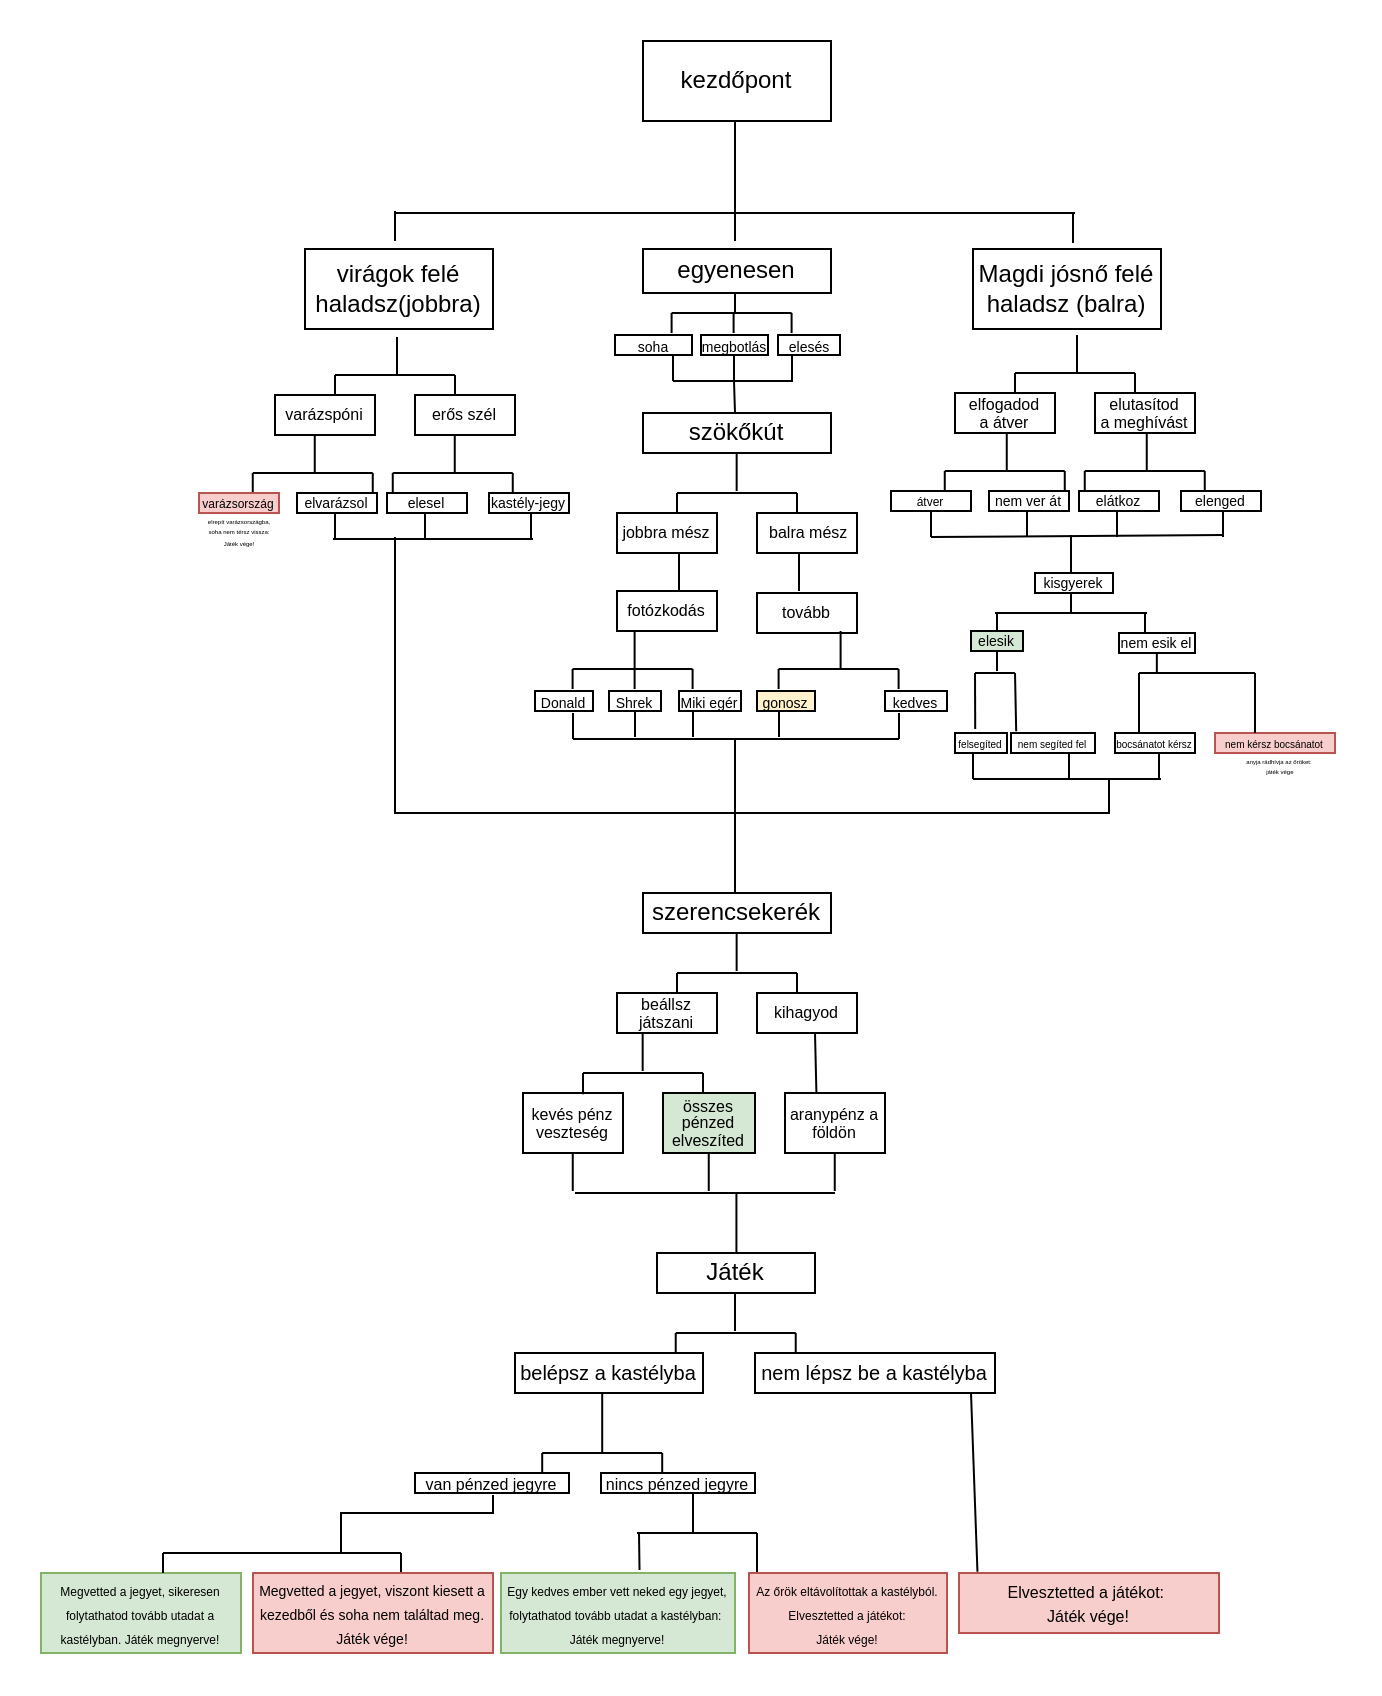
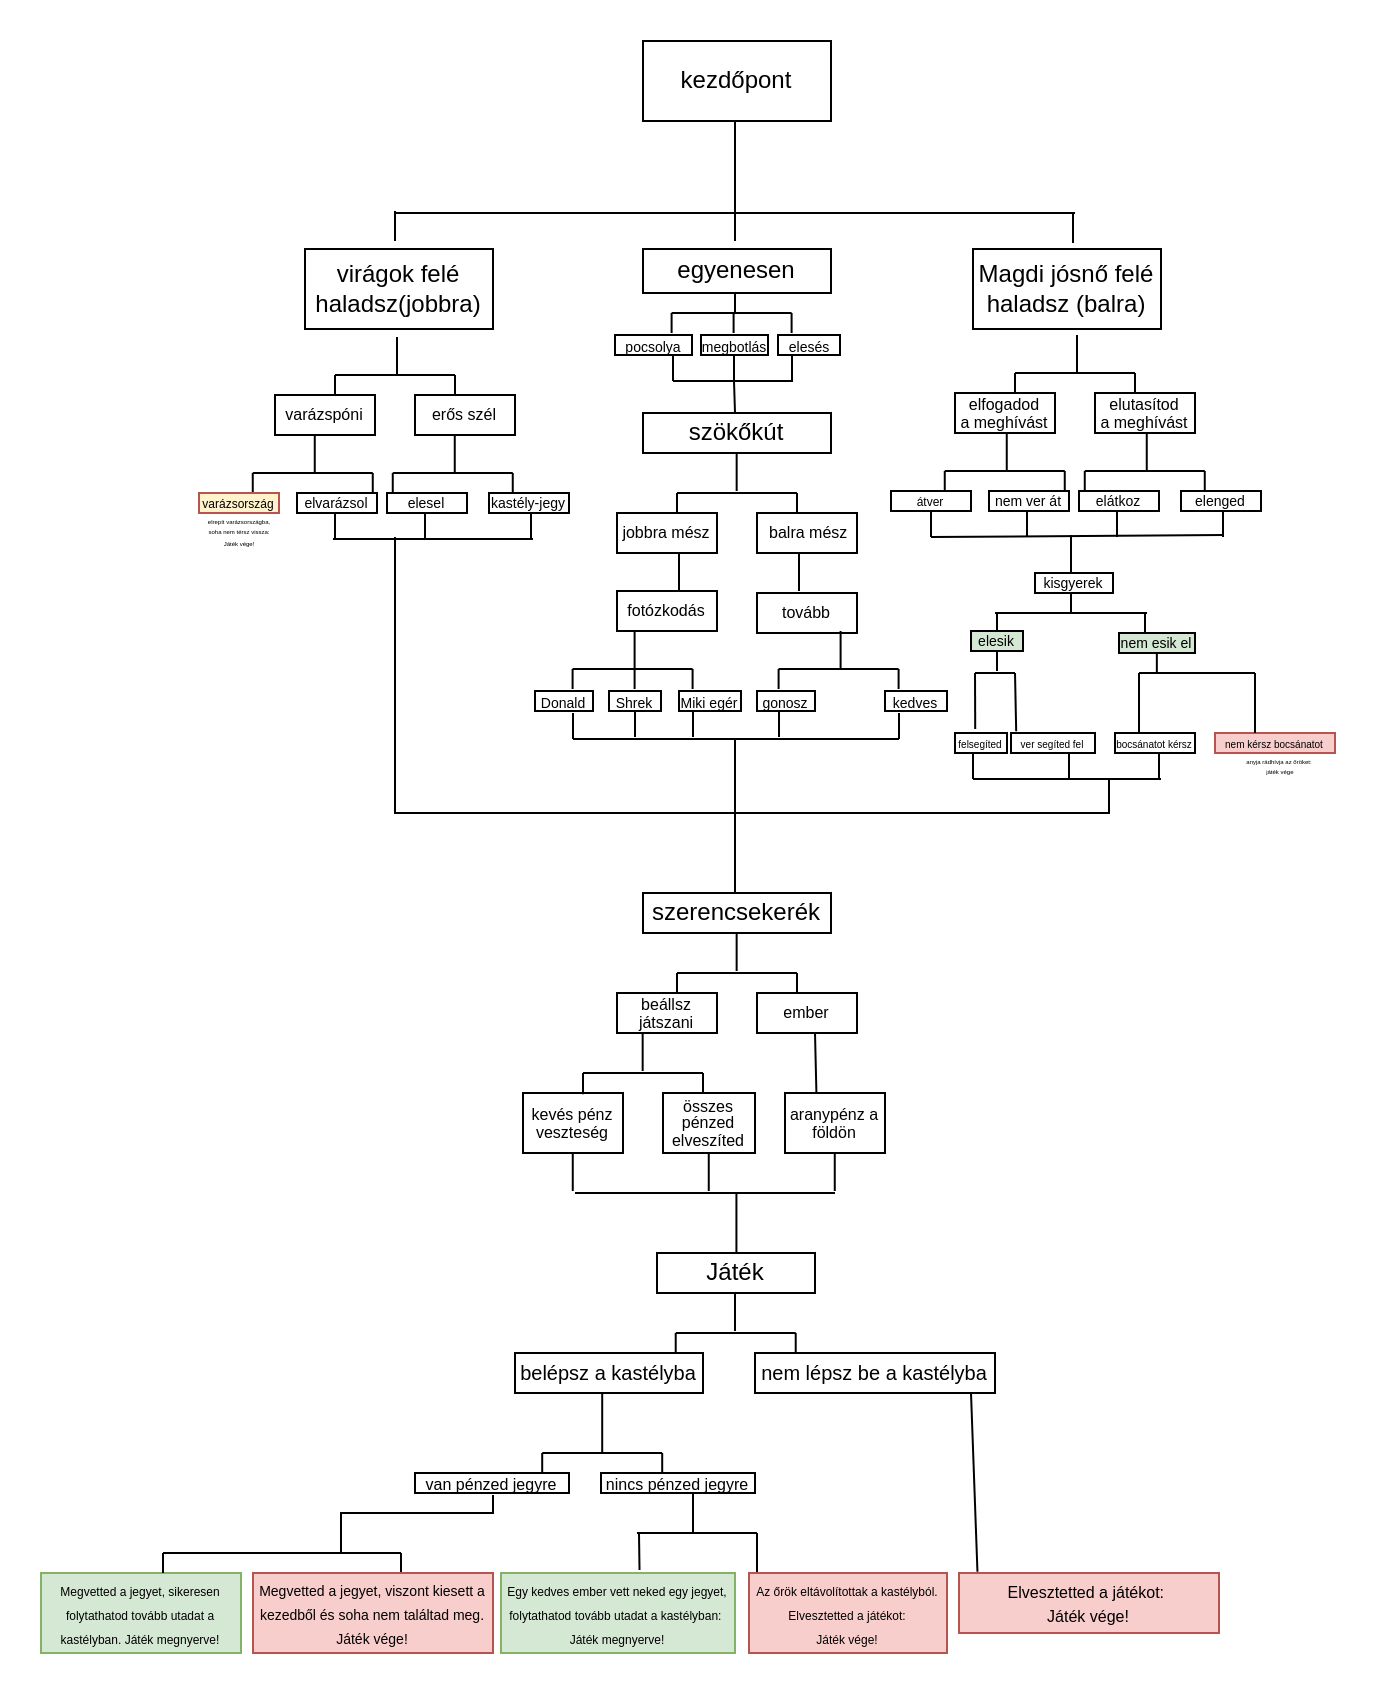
node "soha": label "soha" -> "pocsolya"
node "elfogadod a átver": label "elfogadod a átver" -> "elfogadod a meghívást"
node "varázsország": fillcolor #f8cecc -> #fff2cc
node "nem esik el": fillcolor #ffffff -> #d5e8d4
node "gonosz": fillcolor #fff2cc -> #ffffff
node "nem segíted fel": label "nem segíted fel" -> "ver segíted fel"
node "kihagyod": label "kihagyod" -> "ember"
node "összes pénzed elveszíted": fillcolor #d5e8d4 -> #ffffff
